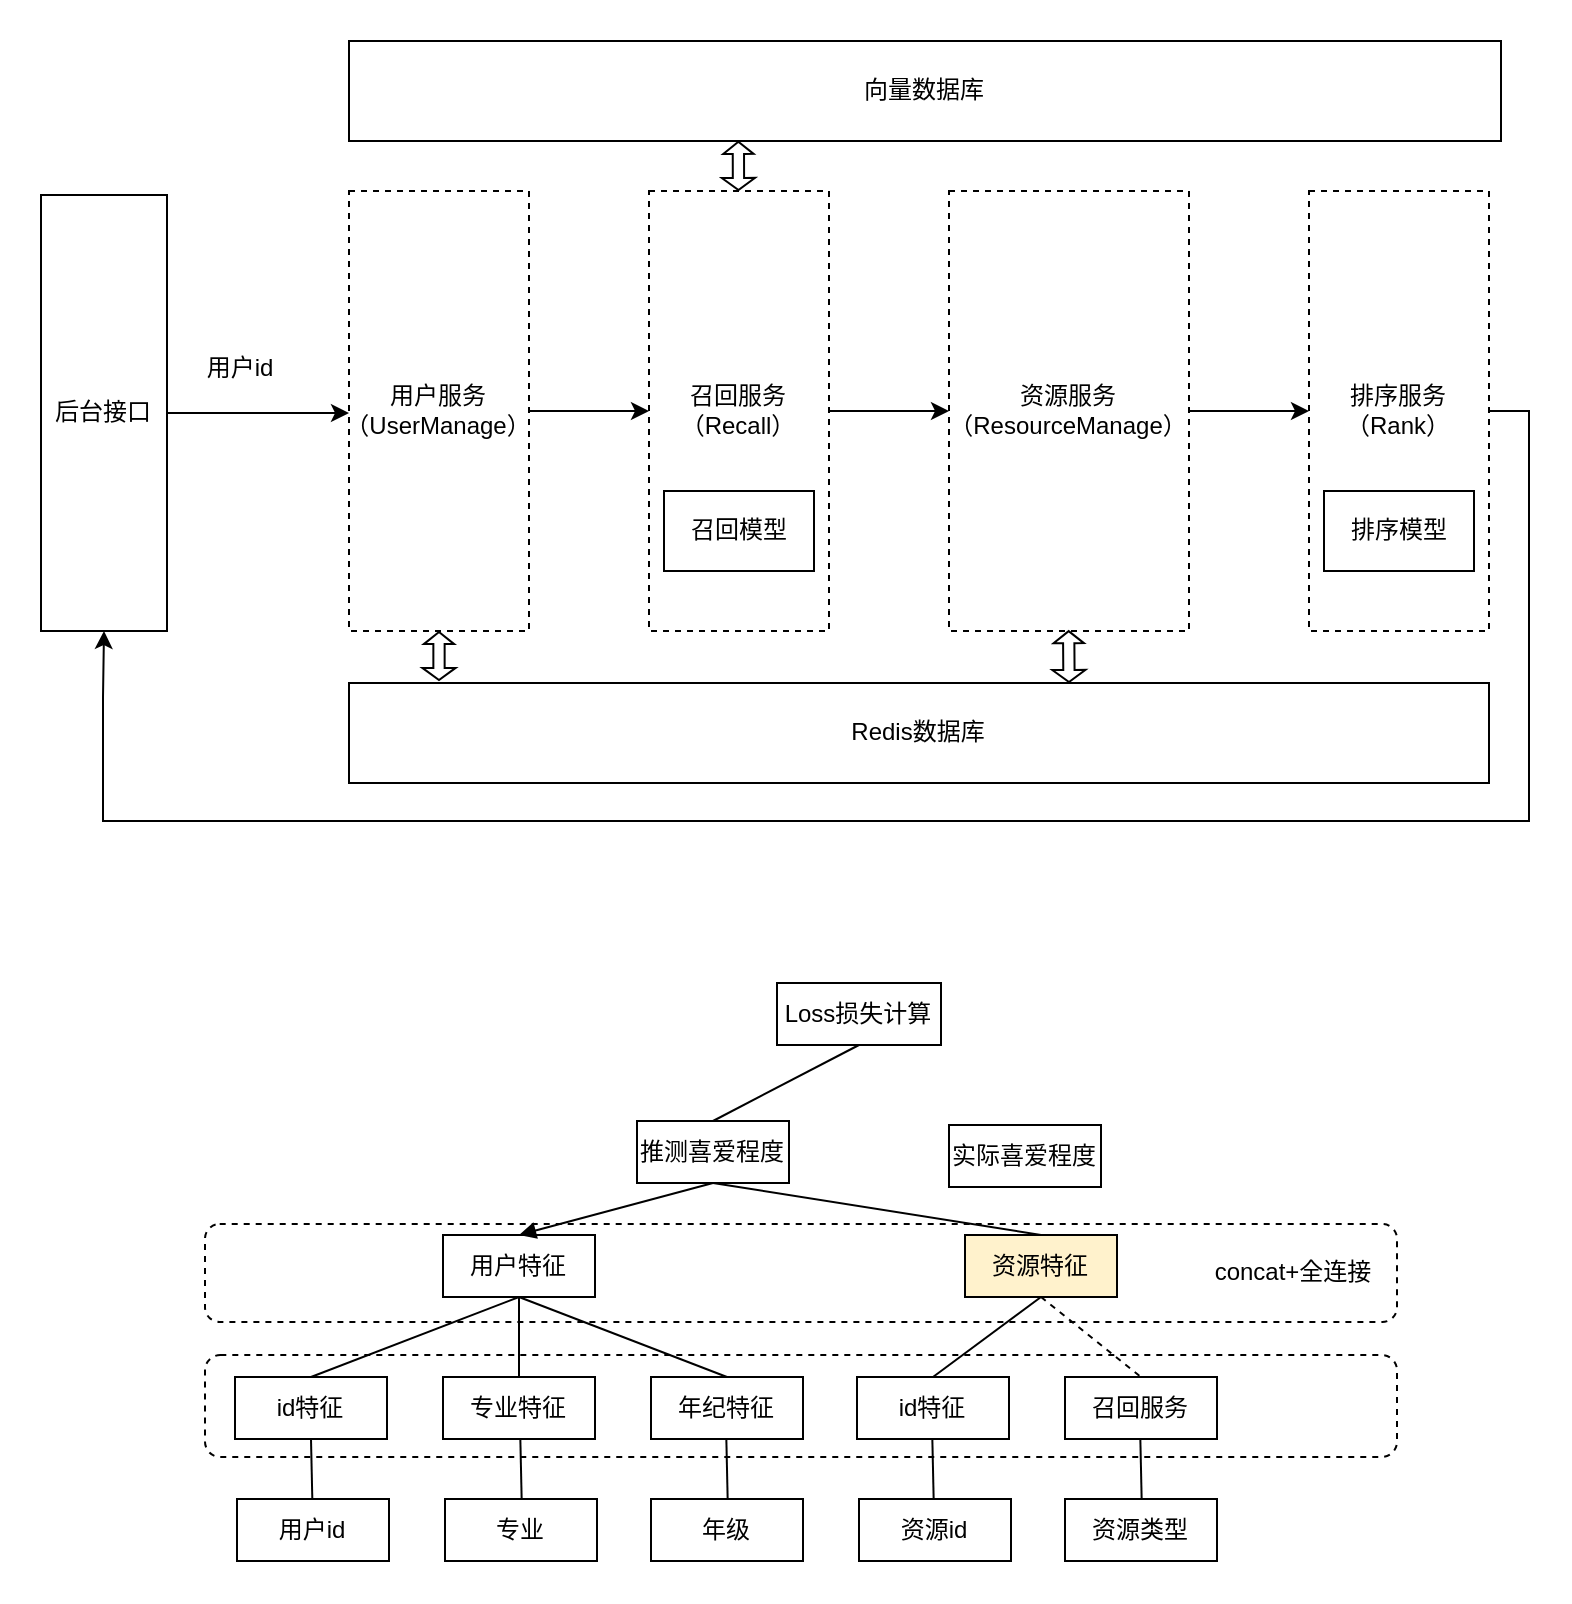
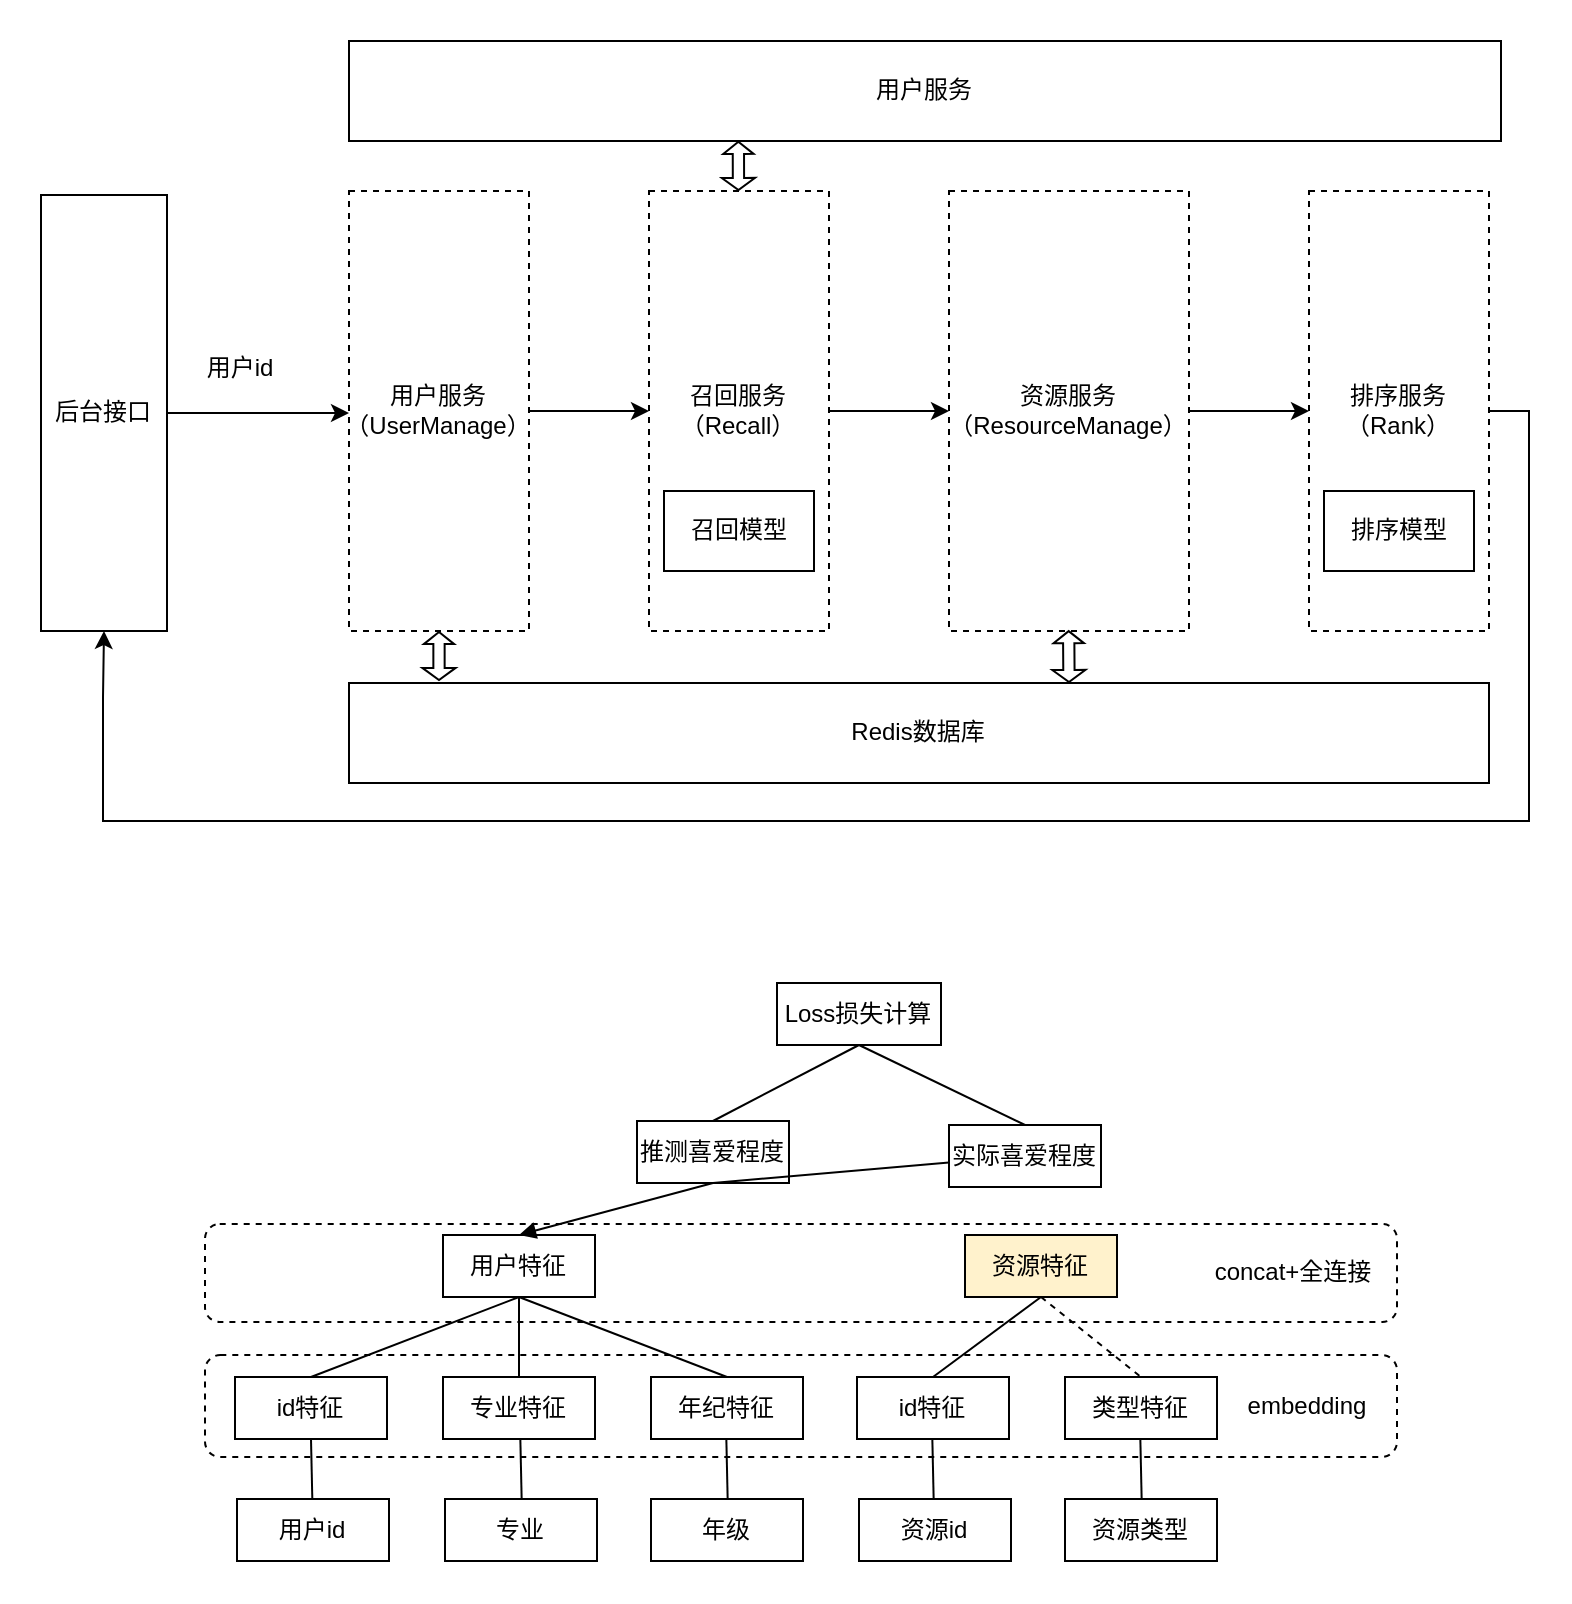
node "向量数据库": label "向量数据库" -> "用户服务"
edge "Loss损失计算" -- "实际喜爱程度": added
edge "推测喜爱程度" -- "资源特征": now "推测喜爱程度" -- "实际喜爱程度"
node "embedding": added
node "召回服务": label "召回服务" -> "类型特征"
